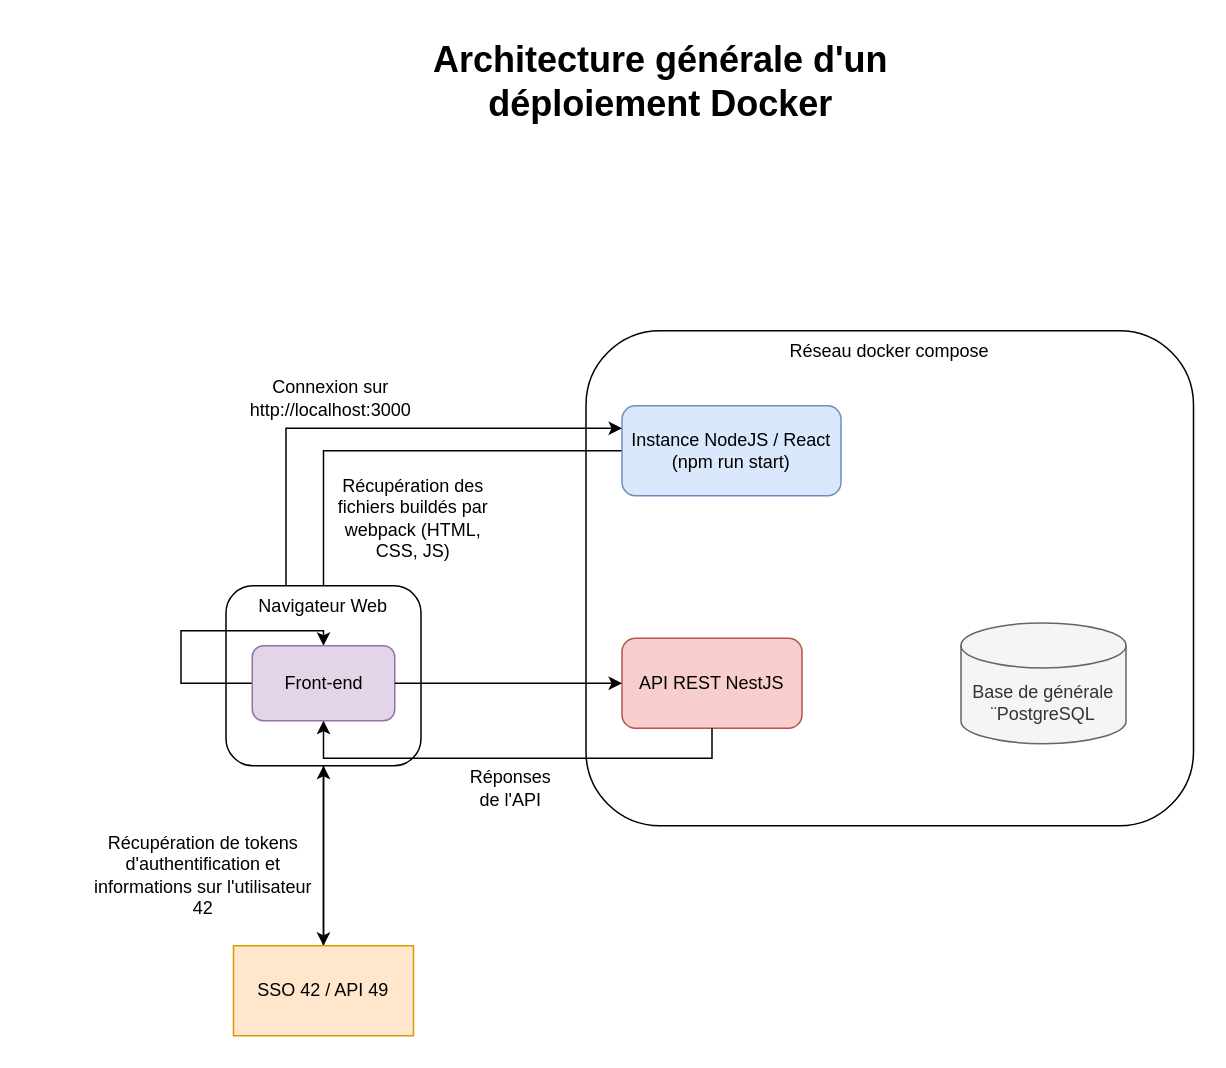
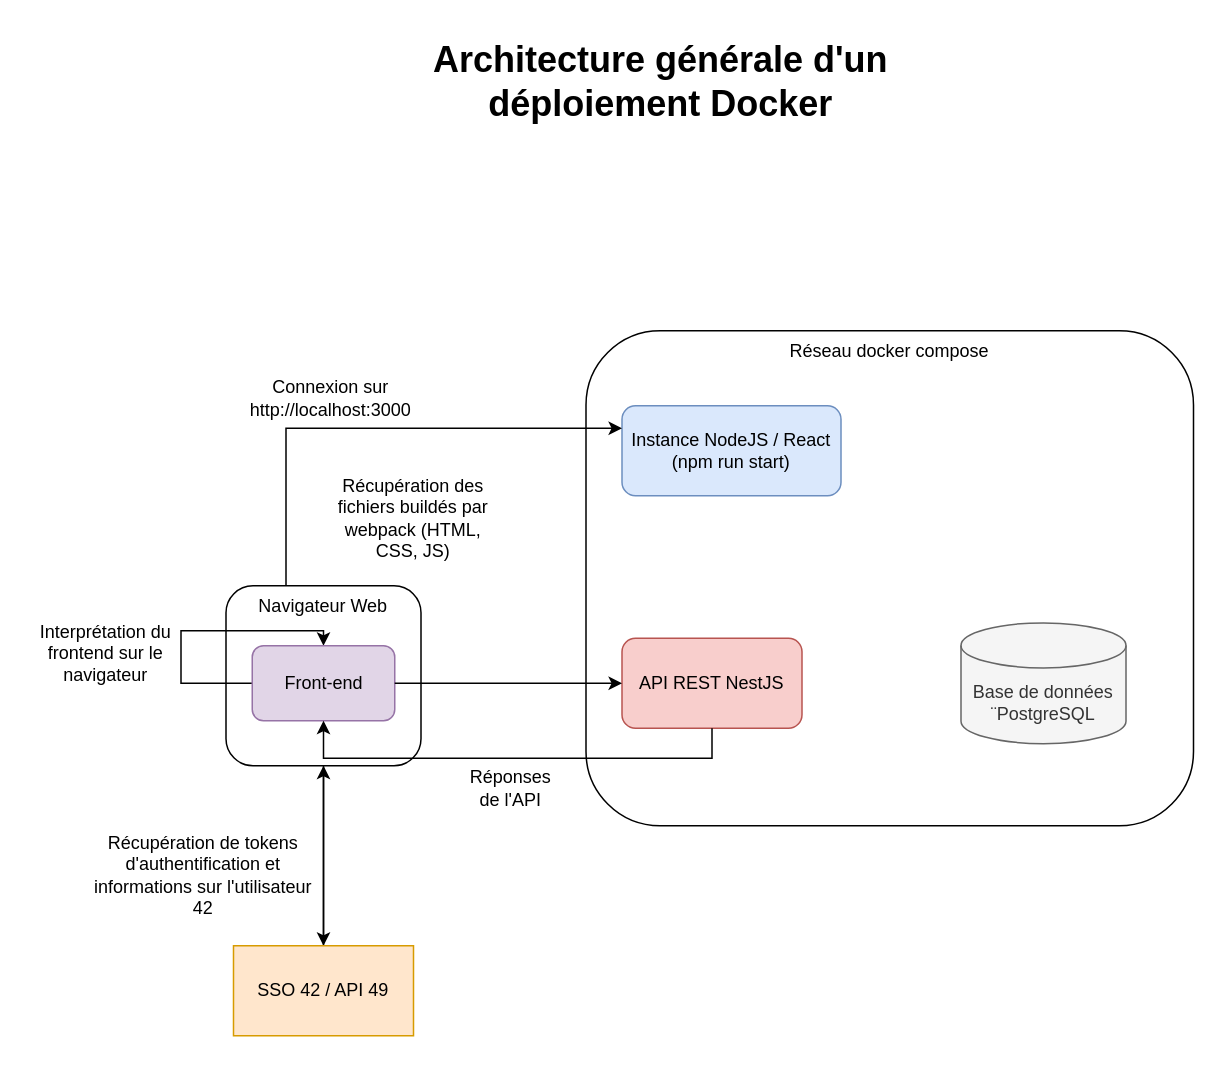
edge "Instance NodeJS / React (npm run start)" -> "Front-end": removed
node "Interprétation du frontend sur le navigateur": added
node "Base de générale ¨PostgreSQL": label "Base de générale ¨PostgreSQL" -> "Base de données ¨PostgreSQL"
